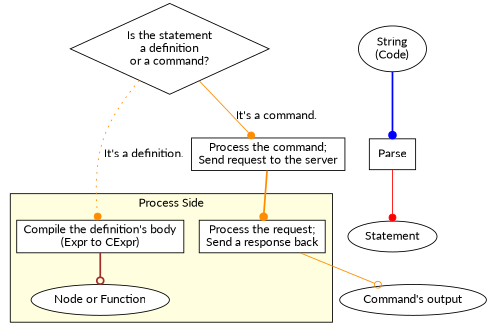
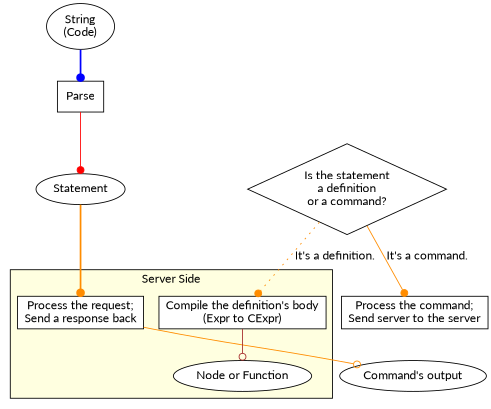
node "Process the command;": text "Send request to the server" -> "Send server to the server"
edge "Process the command;" -> "Process the request;": now "Statement" -> "Process the request;"
cluster "Process Side": label "Process Side" -> "Server Side"
edge "Compile the definition's body" -> "Node or Function": style bold -> solid
